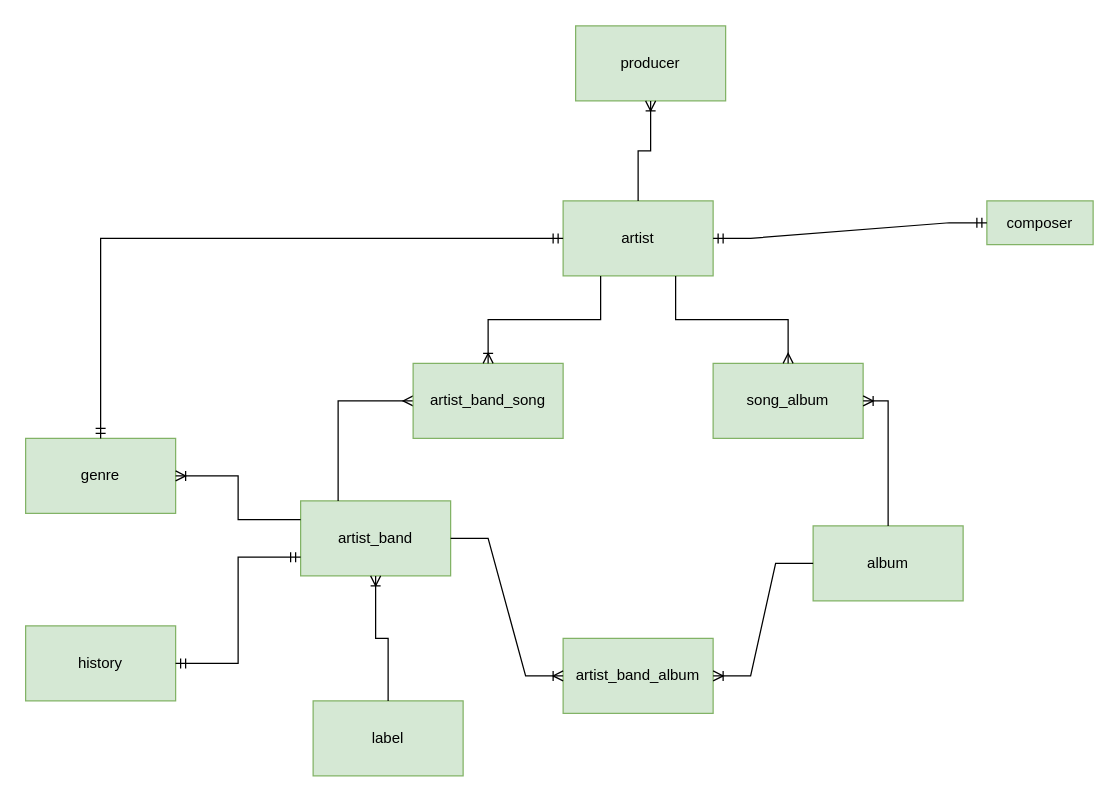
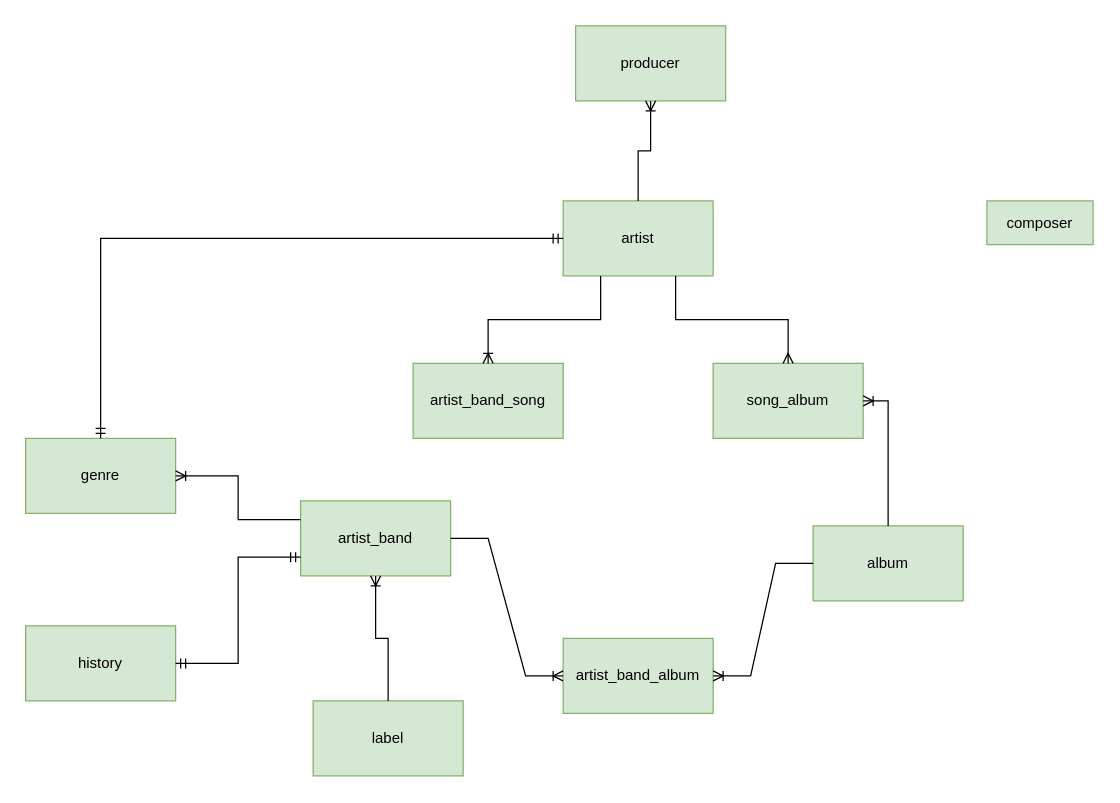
edge "composer" -- "artist": removed
edge "artist_band" -> "artist_band_song": removed
